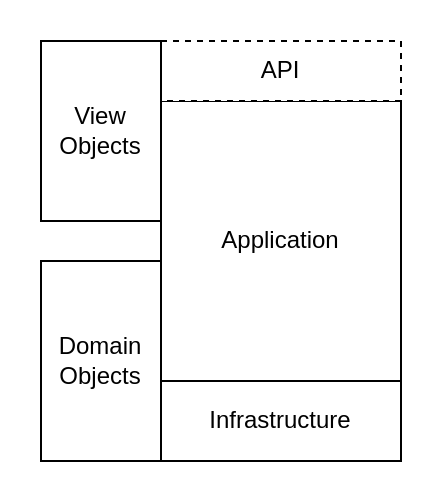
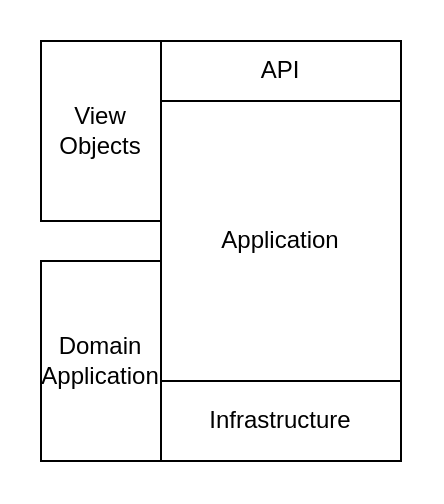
node "API": style dashed -> solid
node "Domain Objects": label "Domain Objects" -> "Domain Application"
